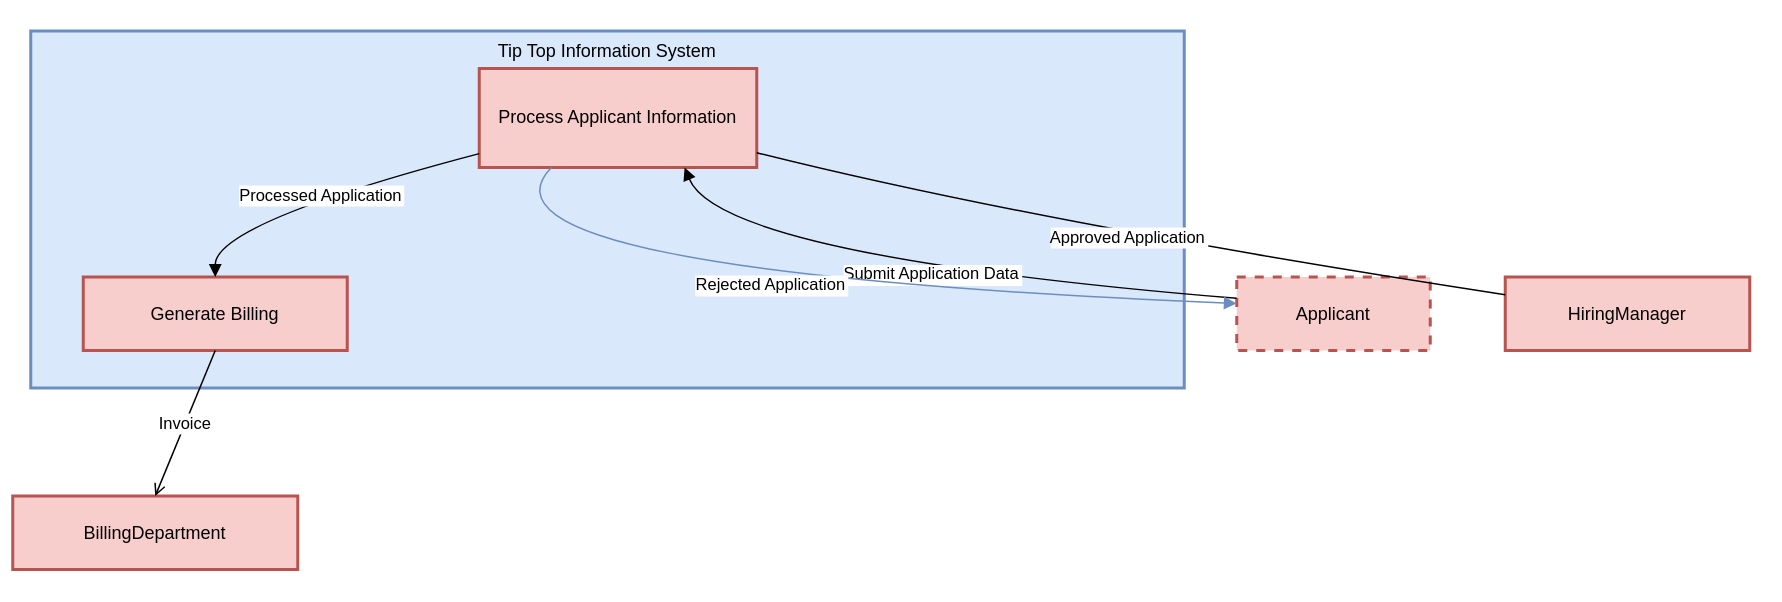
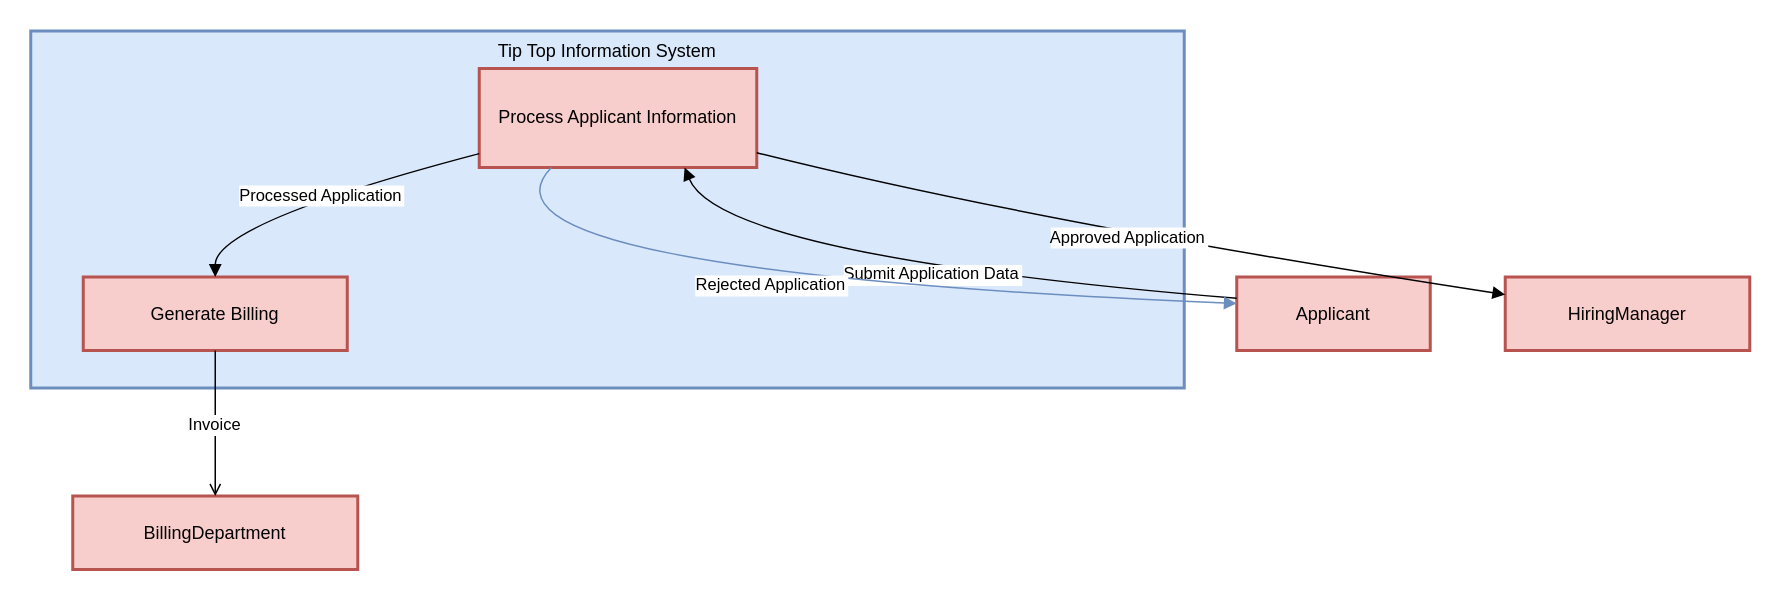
edge "Process Applicant Information" -- "HiringManager": arrowhead none -> block
node "Applicant": style dashed -> solid
node "BillingDepartment": moved (155, 533) -> (215, 533)
